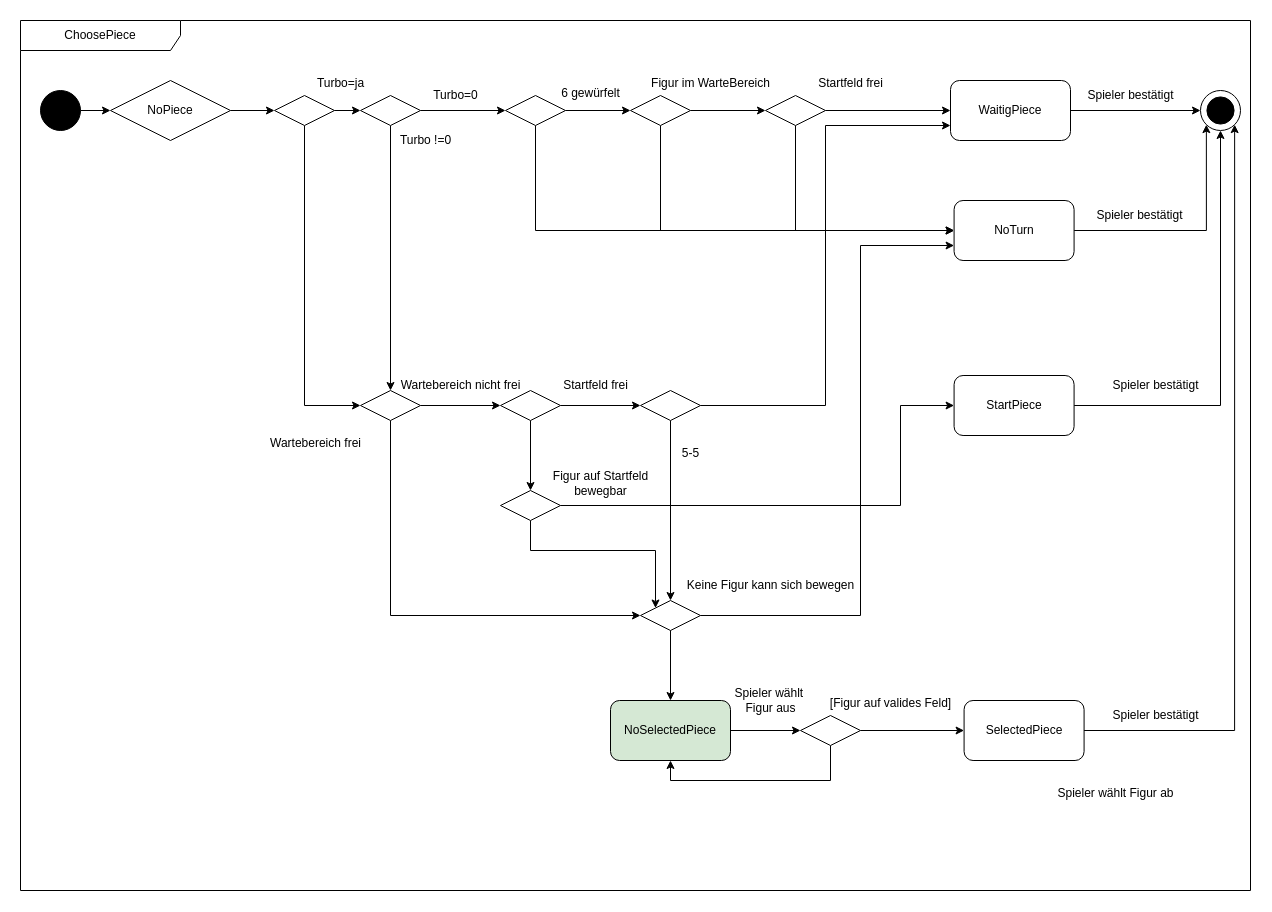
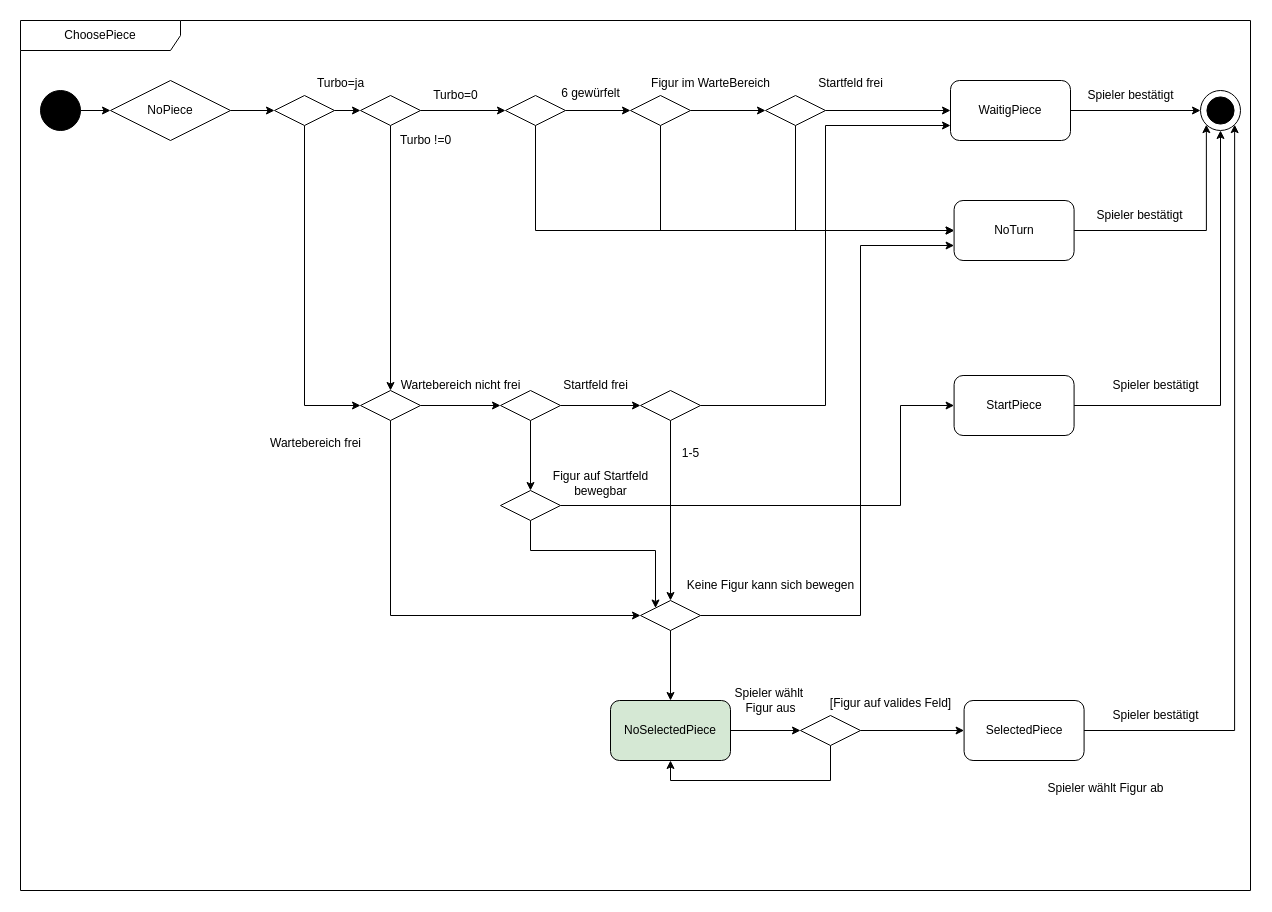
node "5-5": label "5-5" -> "1-5"
node "Spieler wählt Figur ab": moved (1116, 794) -> (1106, 789)
